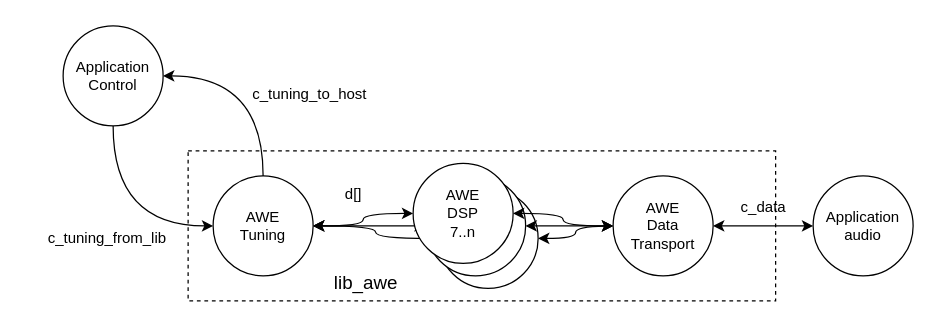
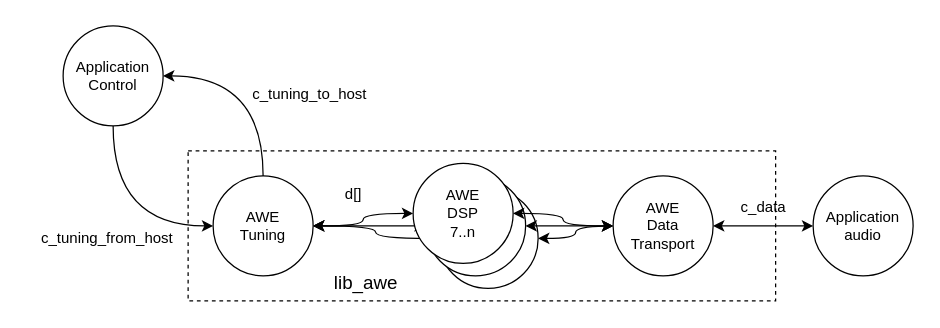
node "c_tuning_from_lib": label "c_tuning_from_lib" -> "c_tuning_from_host"
